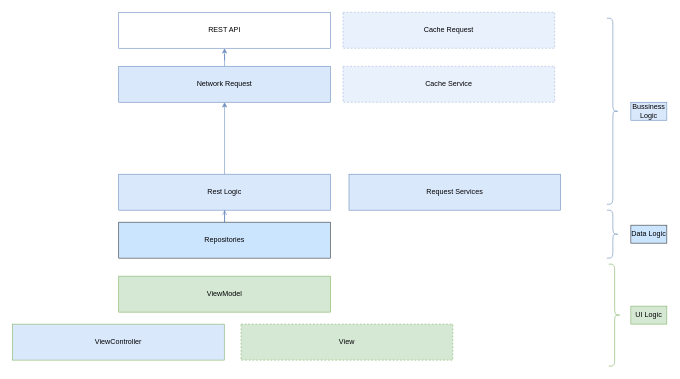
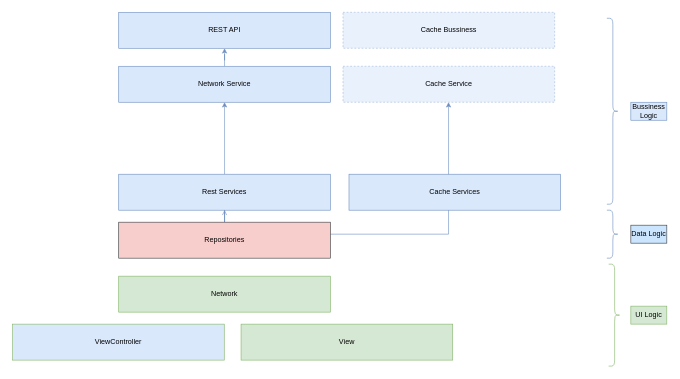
node "REST API": fillcolor #ffffff -> #dae8fc
node "Cache Request": label "Cache Request" -> "Cache Bussiness"
node "Network Request": label "Network Request" -> "Network Service"
edge "Repositories" -> "Cache Service": added
node "Rest Logic": label "Rest Logic" -> "Rest Services"
node "Request Services": label "Request Services" -> "Cache Services"
node "Repositories": fillcolor #cce5ff -> #f8cecc
node "ViewModel": label "ViewModel" -> "Network"
node "View": style dashed -> solid
